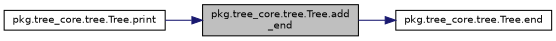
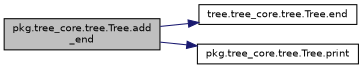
edge "pkg.tree_core.tree.Tree.print" -> "pkg.tree_core.tree.Tree.add _end": reversed
node "pkg.tree_core.tree.Tree.end": label "pkg.tree_core.tree.Tree.end" -> "tree.tree_core.tree.Tree.end"
